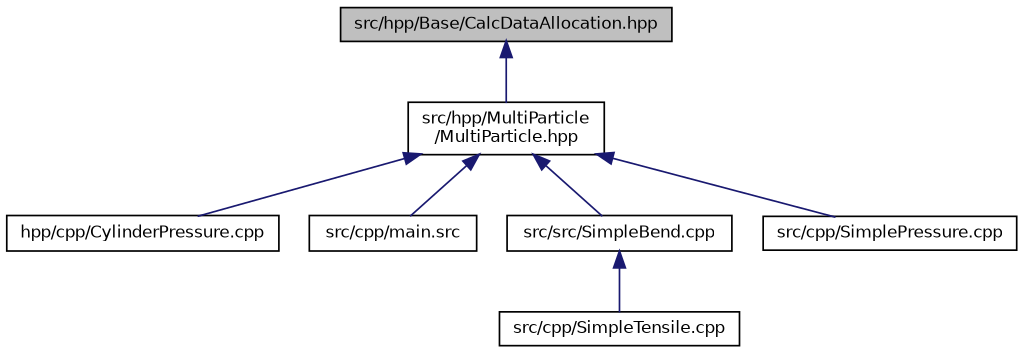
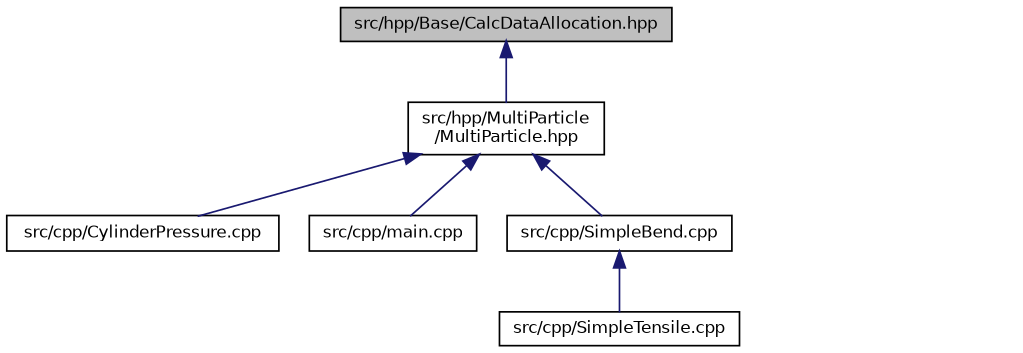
node "hpp/cpp/CylinderPressure.cpp": label "hpp/cpp/CylinderPressure.cpp" -> "src/cpp/CylinderPressure.cpp"
node "src/cpp/main.src": label "src/cpp/main.src" -> "src/cpp/main.cpp"
node "src/src/SimpleBend.cpp": label "src/src/SimpleBend.cpp" -> "src/cpp/SimpleBend.cpp"
node "src/cpp/SimplePressure.cpp": removed
